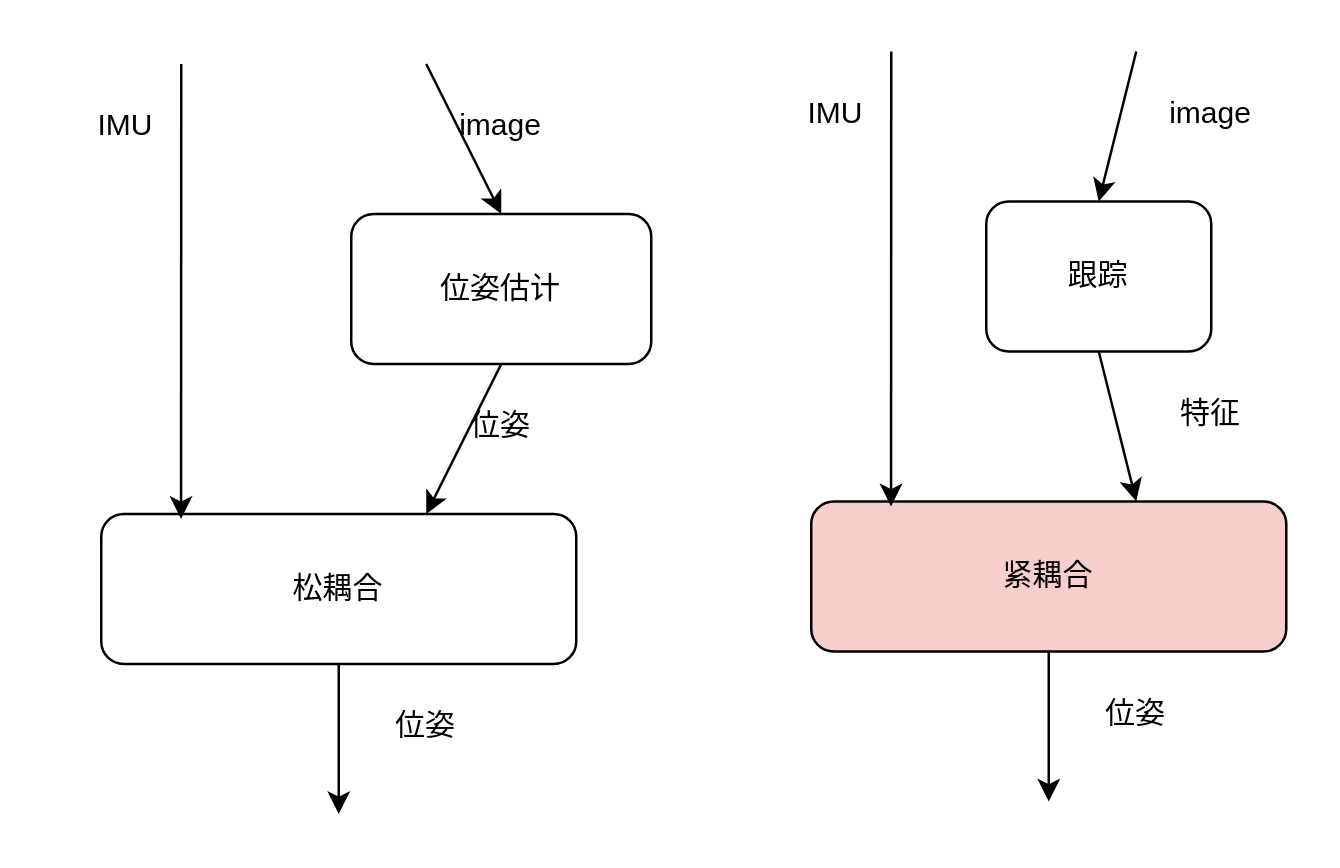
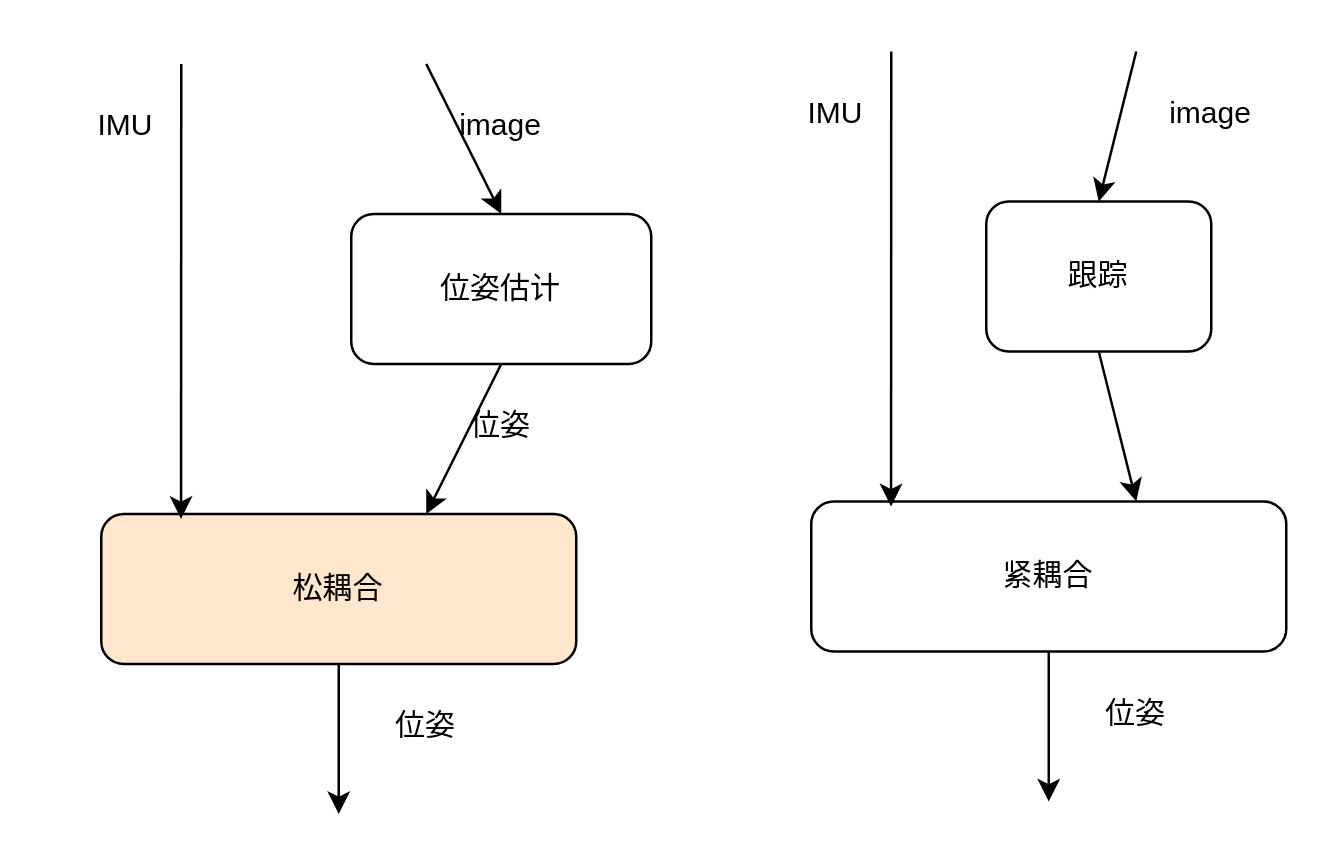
node "特征": removed
node "紧耦合": fillcolor #f8cecc -> #ffffff
node "松耦合": fillcolor #ffffff -> #ffe6cc
